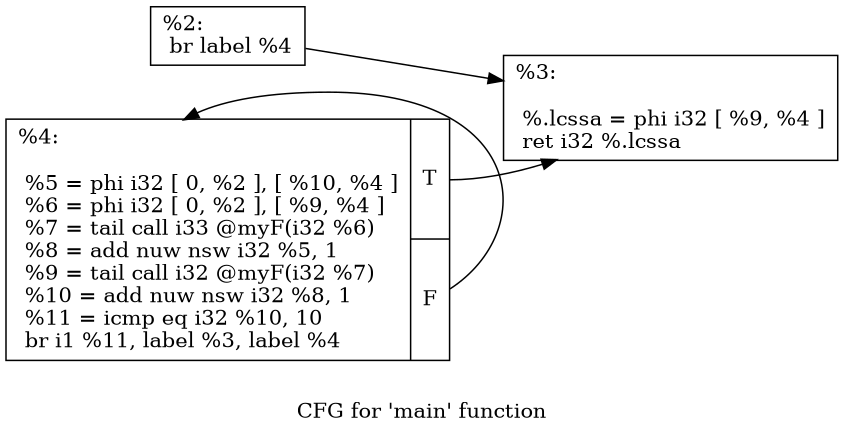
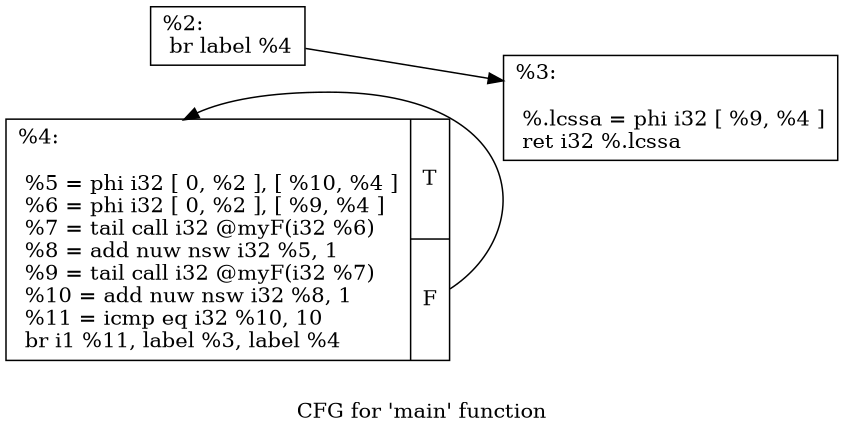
edge "%4:" -> "%3:": removed
node "%4:": text "%7 = tail call i33 @myF(i32 %6)" -> "%7 = tail call i32 @myF(i32 %6)"
